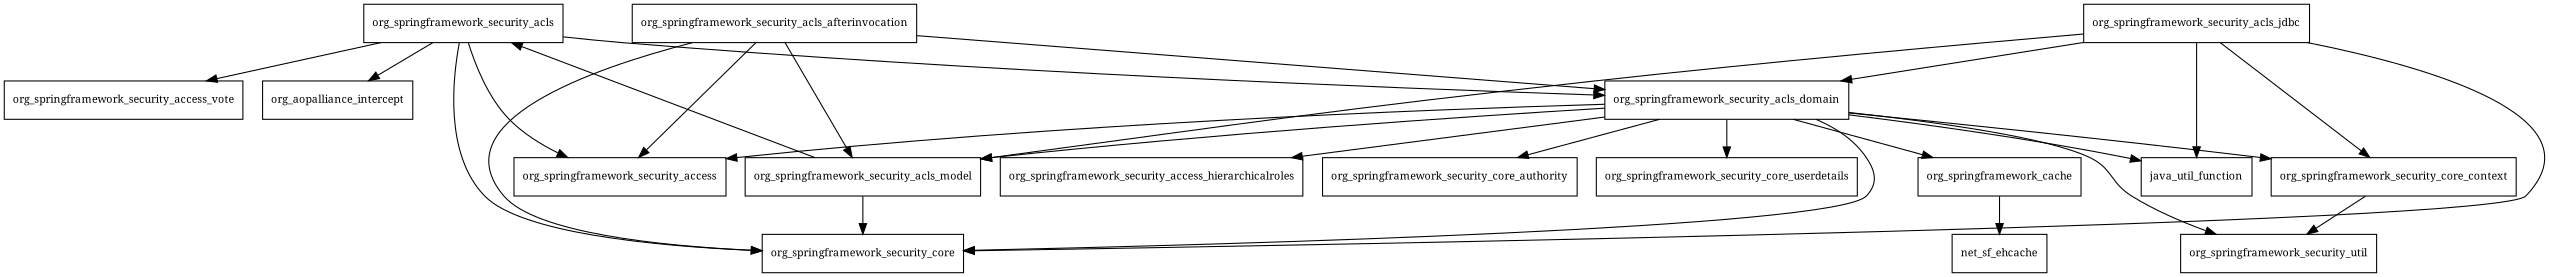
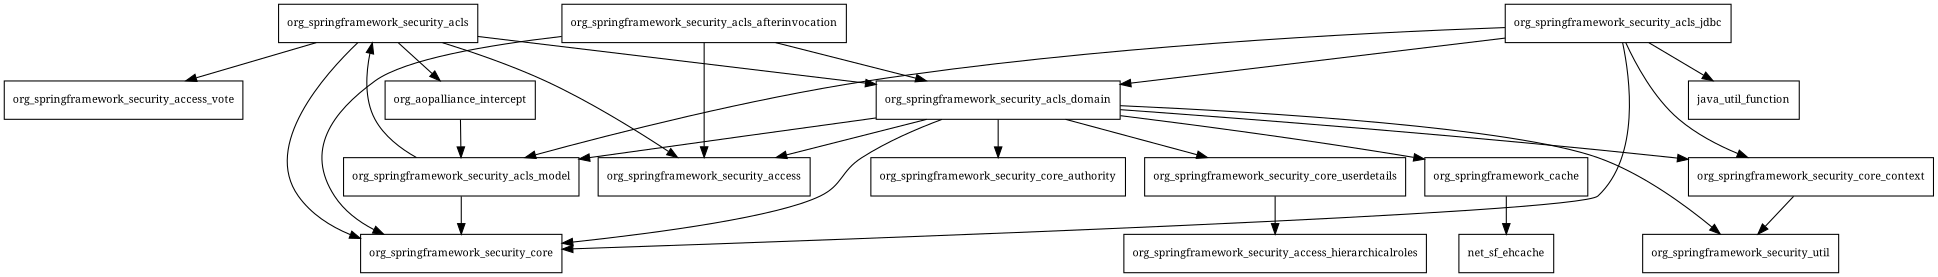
edge "org_springframework_security_acls_afterinvocation" -> "org_springframework_security_acls_model": now "org_aopalliance_intercept" -> "org_springframework_security_acls_model"
edge "org_springframework_security_acls_domain" -> "java_util_function": removed
edge "org_springframework_security_acls_domain" -> "org_springframework_security_access_hierarchicalroles": now "org_springframework_security_core_userdetails" -> "org_springframework_security_access_hierarchicalroles"
